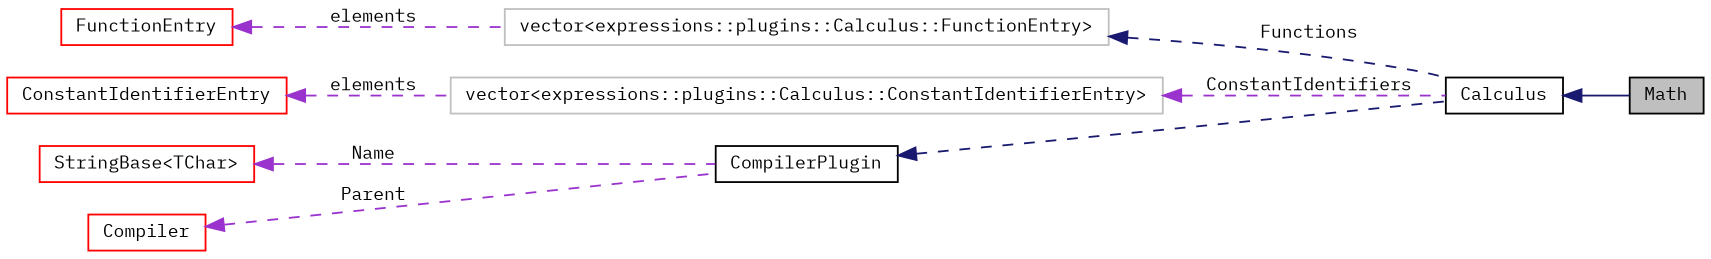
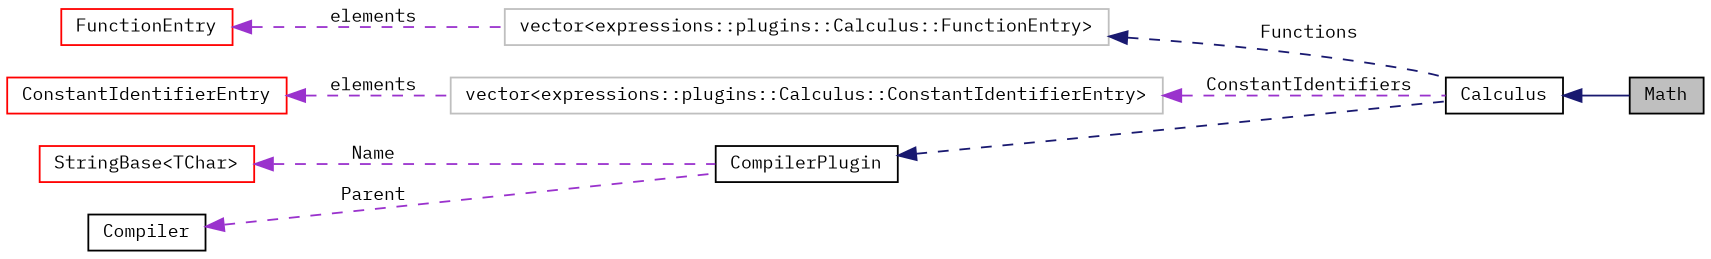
node "Compiler": color red -> black
